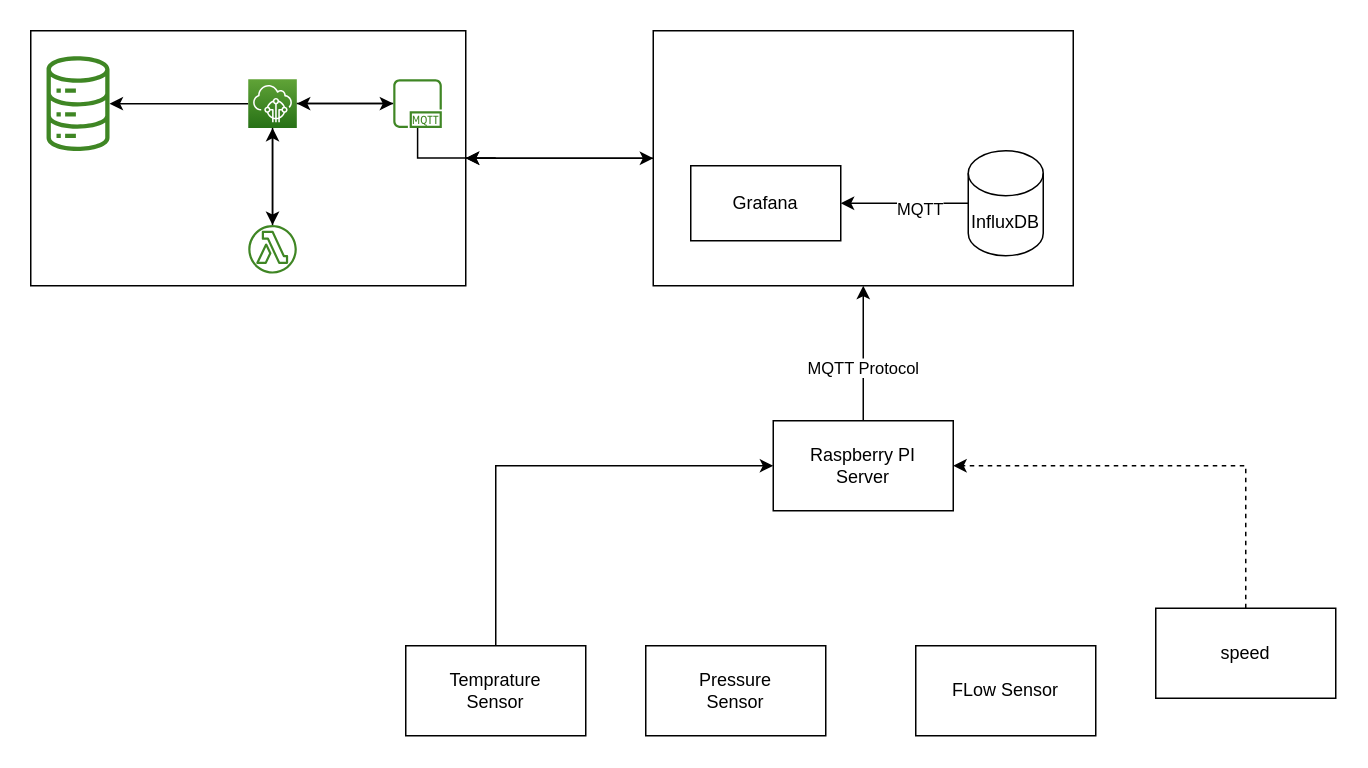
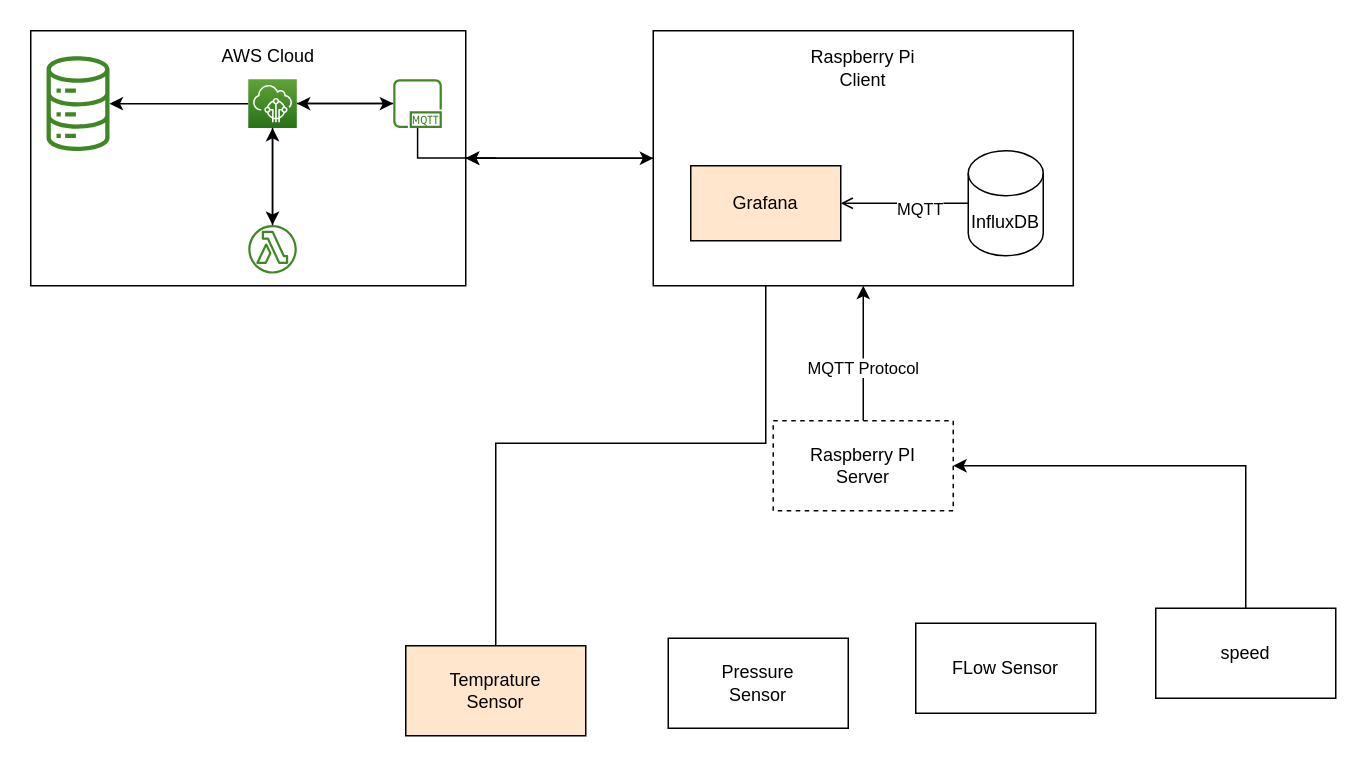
node "AWS Cloud": added
node "Raspberry Pi Client": added
node "Grafana": fillcolor #ffffff -> #ffe6cc
edge "InfluxDB" -> "Grafana": arrowhead classic -> open
edge "Temprature Sensor" -> "Raspberry PI Server": now "Temprature Sensor" -> "Grafana"
node "Raspberry PI Server": style solid -> dashed
edge "speed" -> "Raspberry PI Server": style dashed -> solid
node "Temprature Sensor": fillcolor #ffffff -> #ffe6cc
node "Pressure Sensor": moved (736, 691) -> (758, 683)
node "FLow Sensor": moved (1006, 691) -> (1006, 668)
